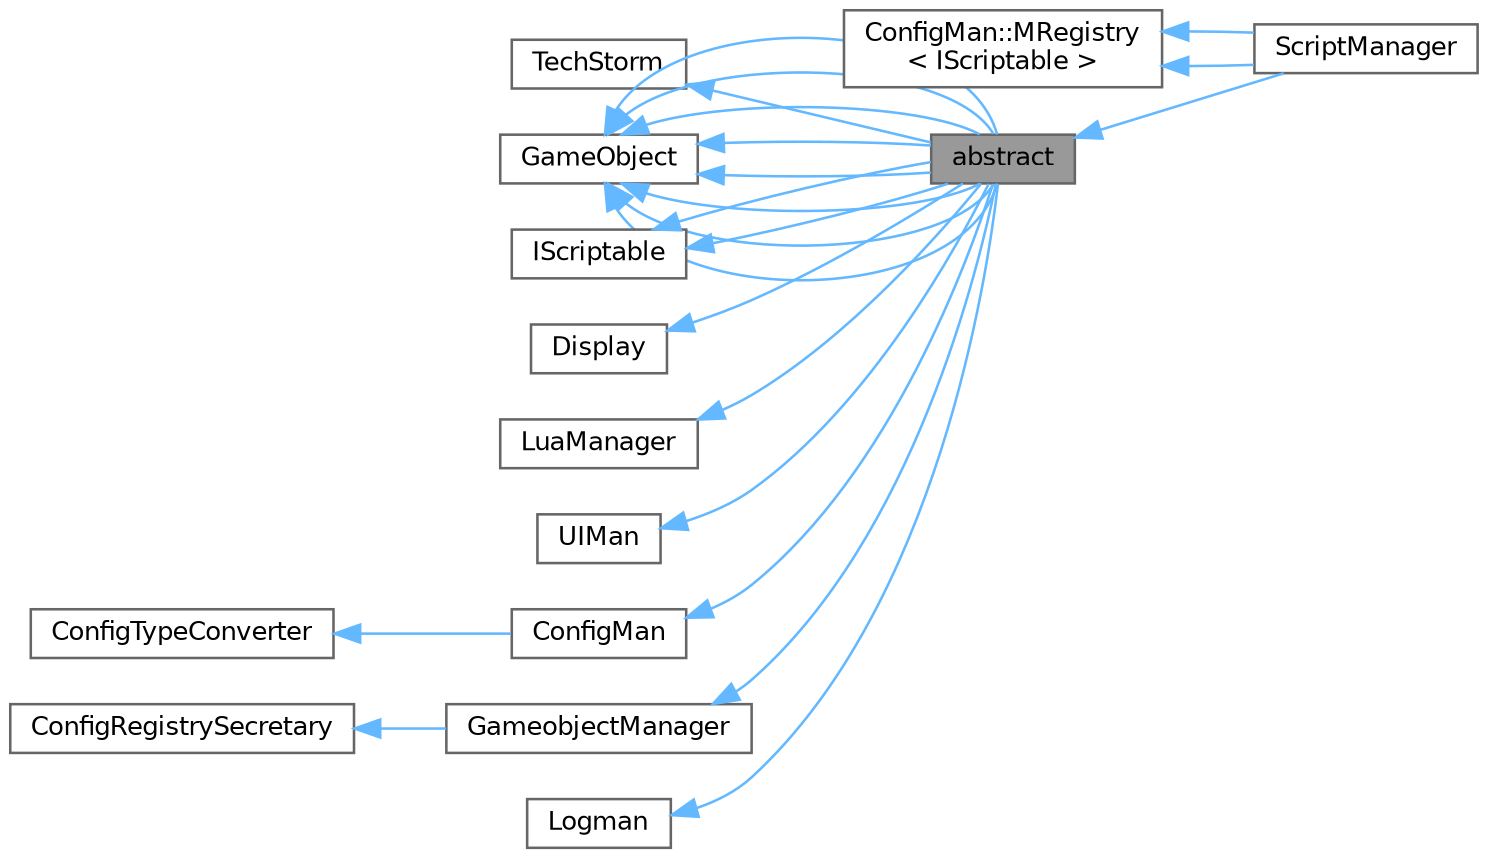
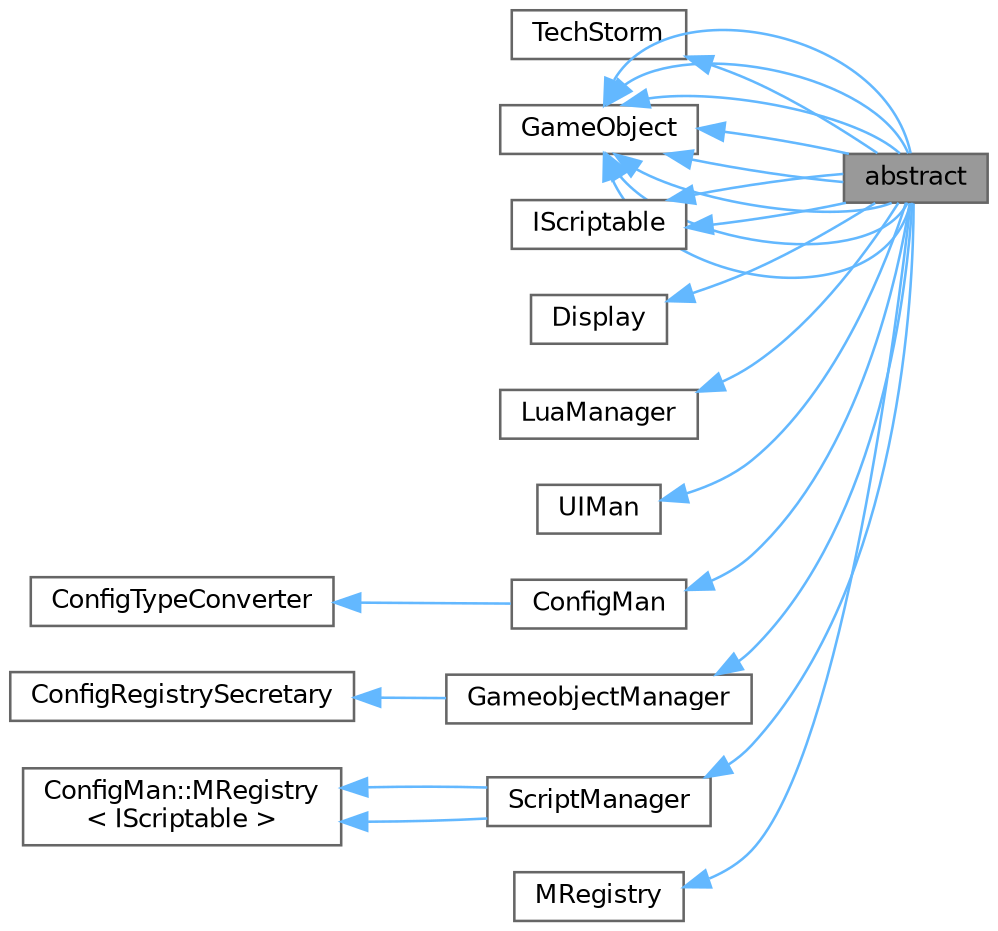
edge "ScriptManager" -> "abstract": reversed
node "Logman": label "Logman" -> "MRegistry"
